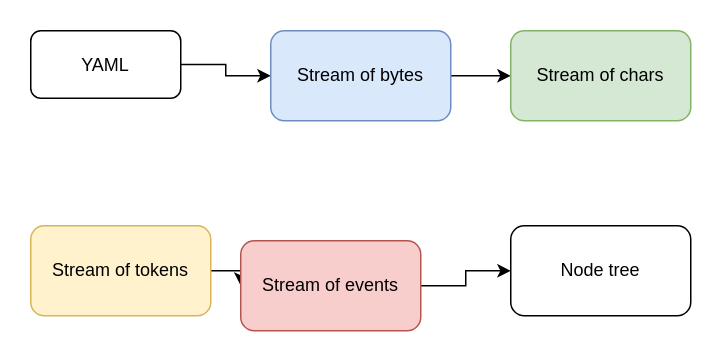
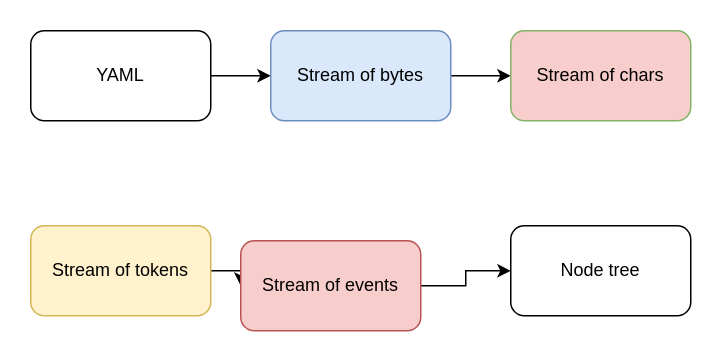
node "YAML": size 150x68 -> 180x90
node "Stream of chars": fillcolor #d5e8d4 -> #f8cecc
